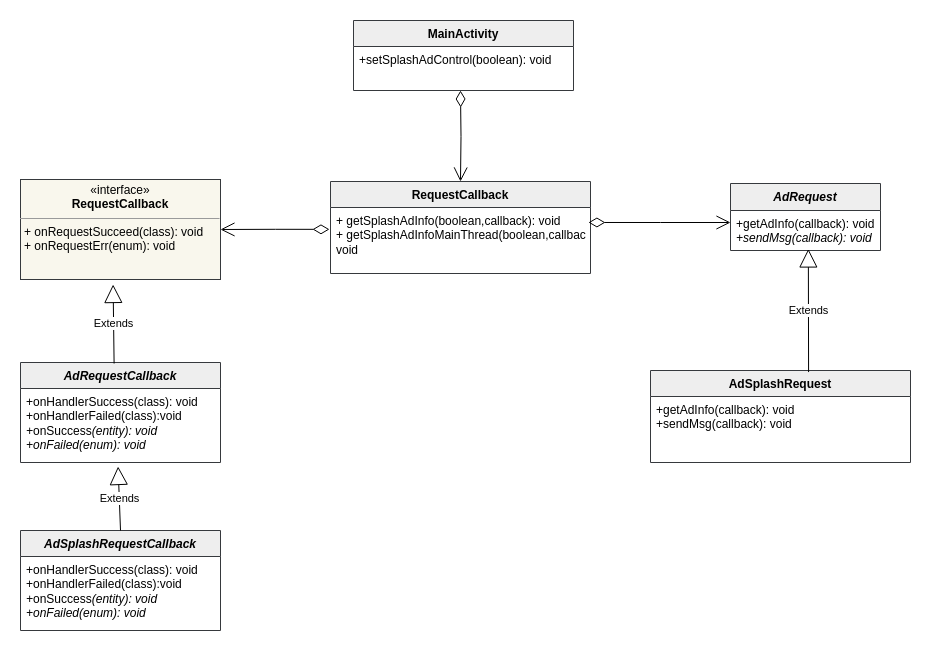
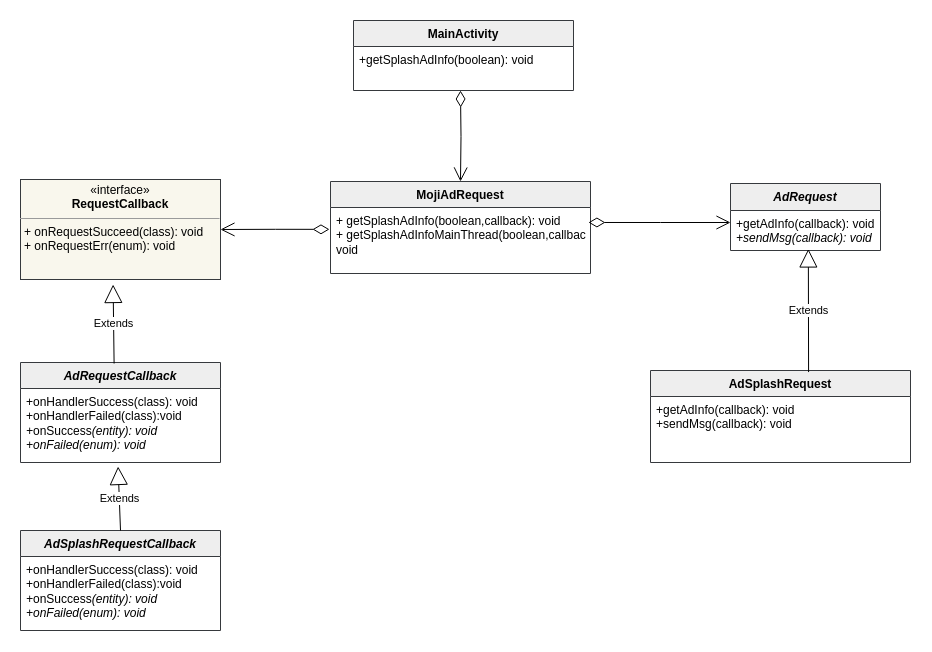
node "+setSplashAdControl(boolean): void": label "+setSplashAdControl(boolean): void" -> "+getSplashAdInfo(boolean): void"
node "RequestCallback": label "RequestCallback" -> "MojiAdRequest"
